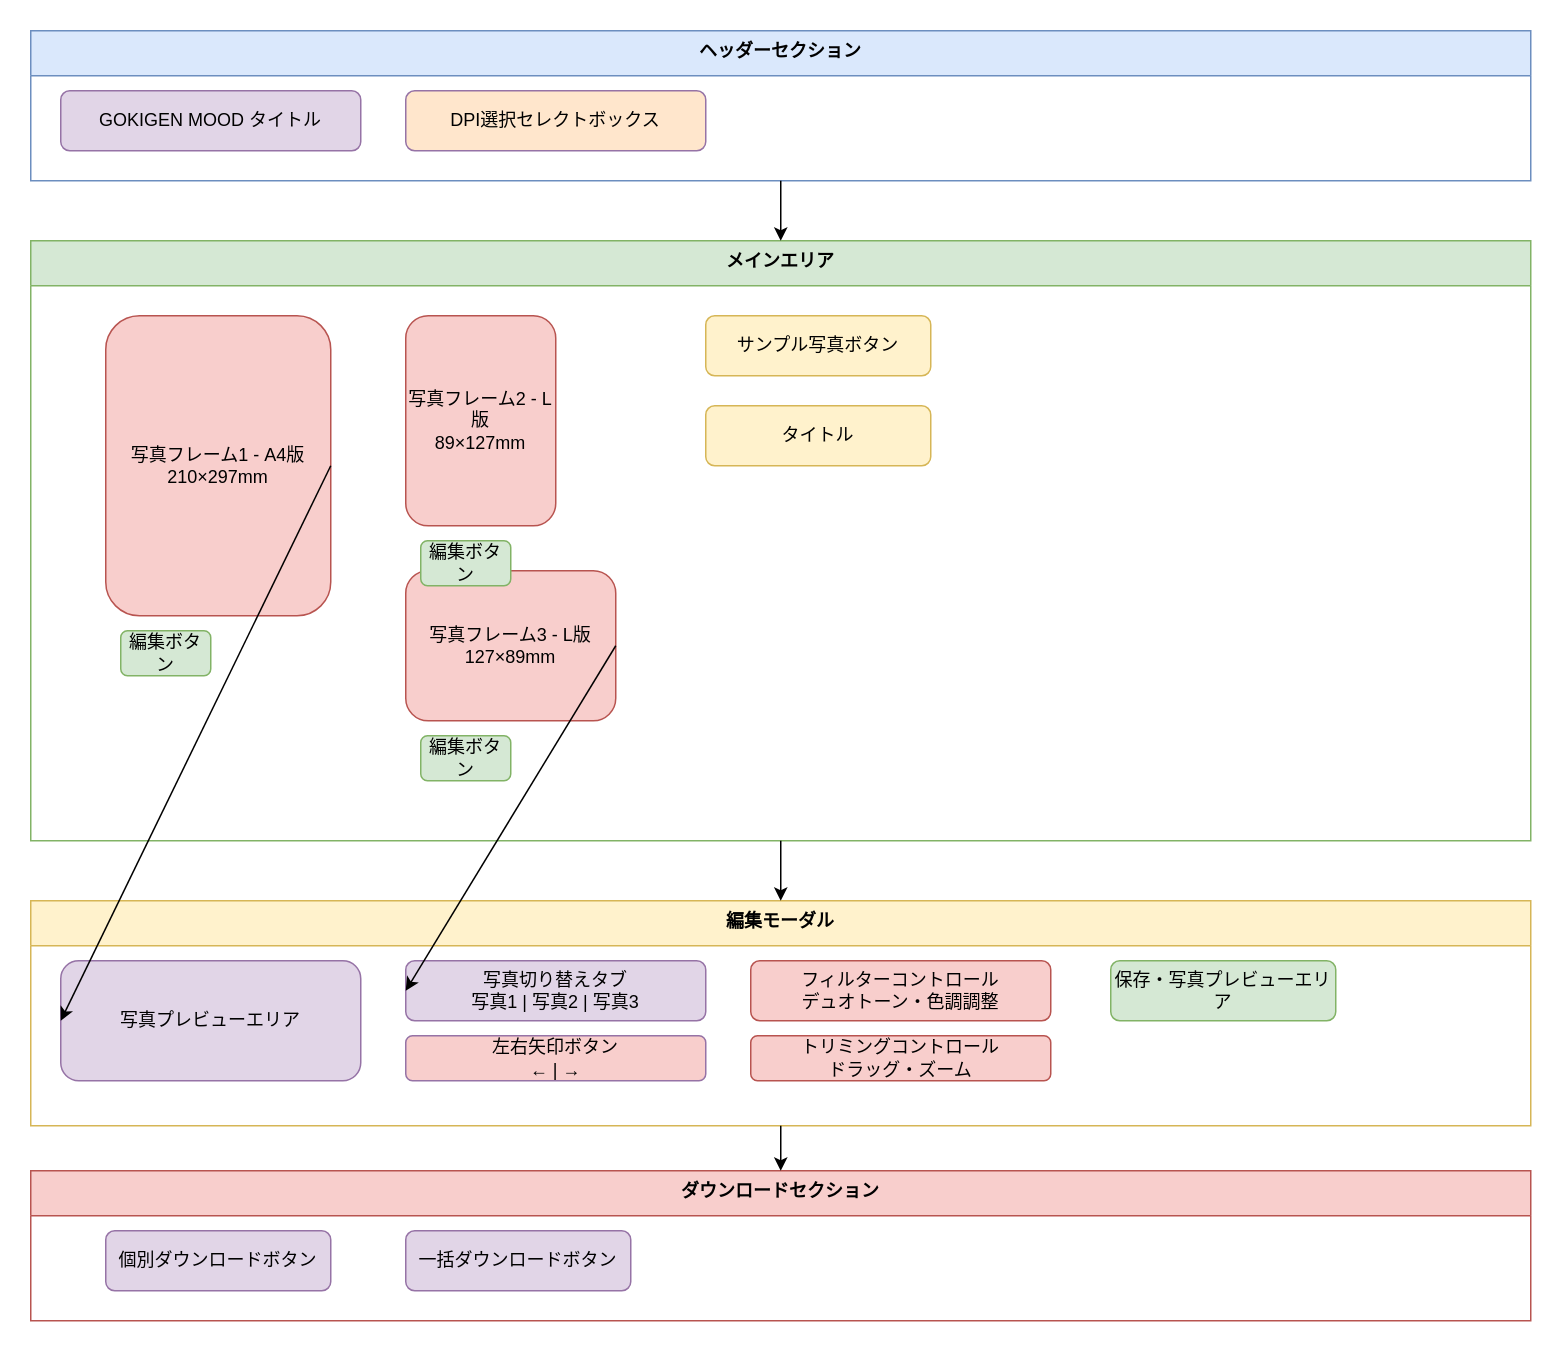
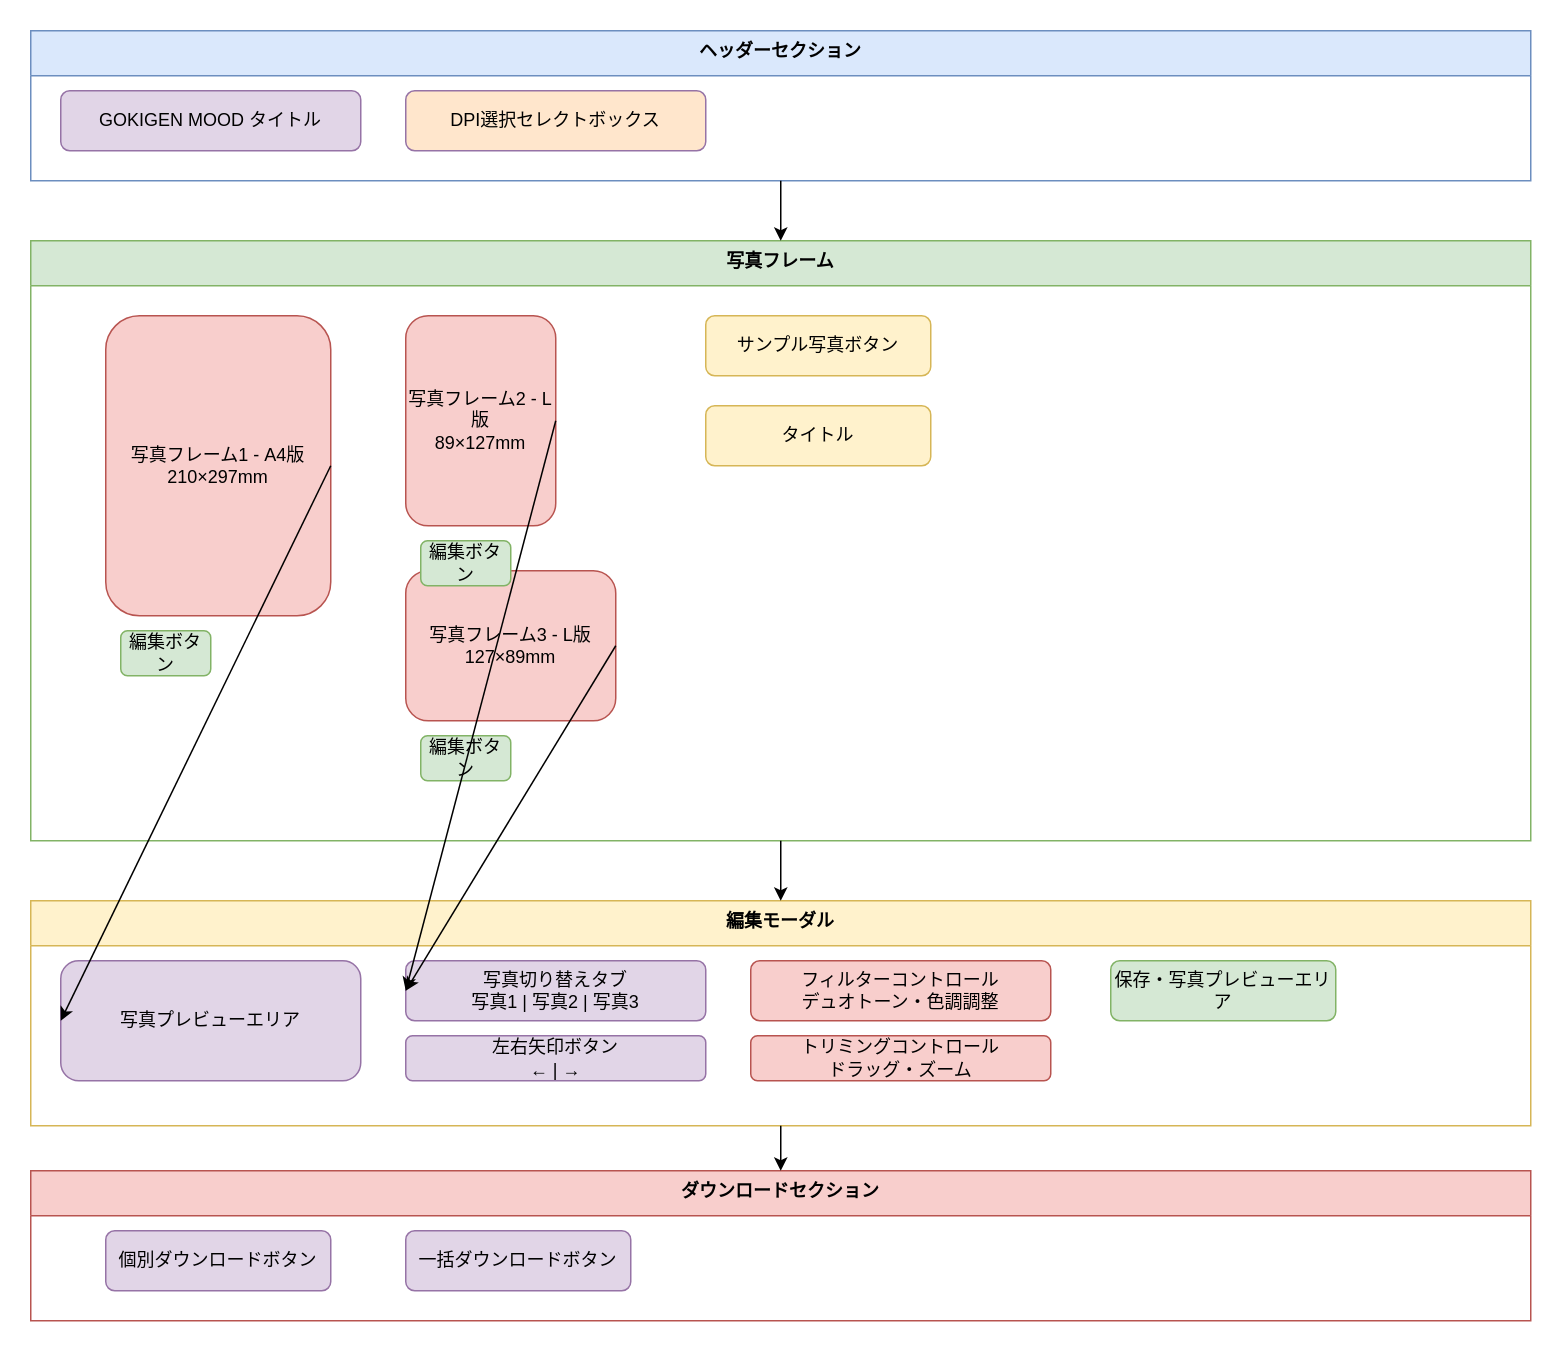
node "メインエリア": label "メインエリア" -> "写真フレーム"
edge "写真フレーム2 - L版 89×127mm" -> "写真切り替えタブ 写真1 | 写真2 | 写真3": added
node "左右矢印ボタン ← | →": fillcolor #f8cecc -> #e1d5e7
